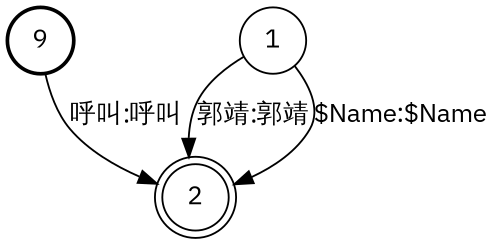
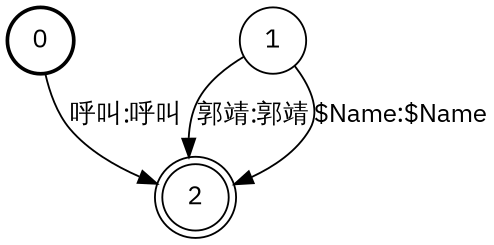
node "9": label "9" -> "0"
